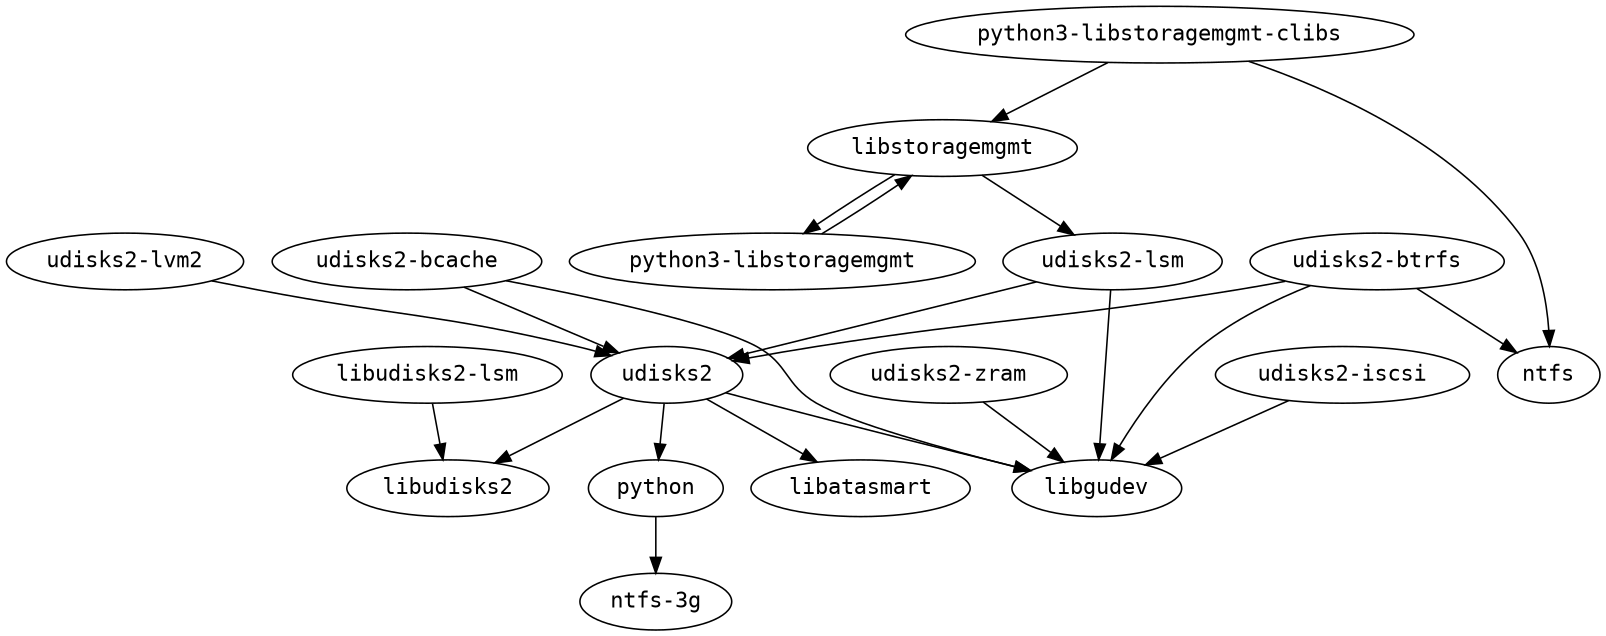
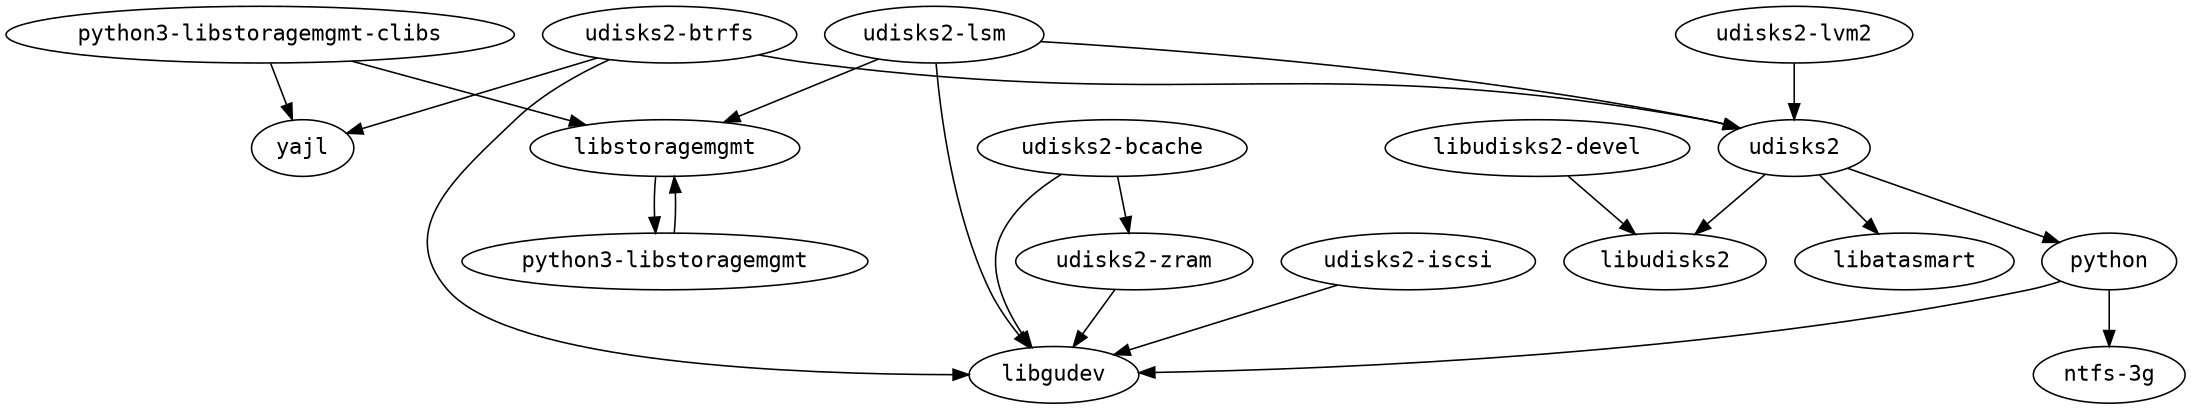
edge "libstoragemgmt" -> "udisks2-lsm": reversed
edge "udisks2-bcache" -> "udisks2": now "udisks2-bcache" -> "udisks2-zram"
node "libudisks2-lsm": label "libudisks2-lsm" -> "libudisks2-devel"
node "ntfs": label "ntfs" -> "yajl"
edge "udisks2" -> "libgudev": now "python" -> "libgudev"
